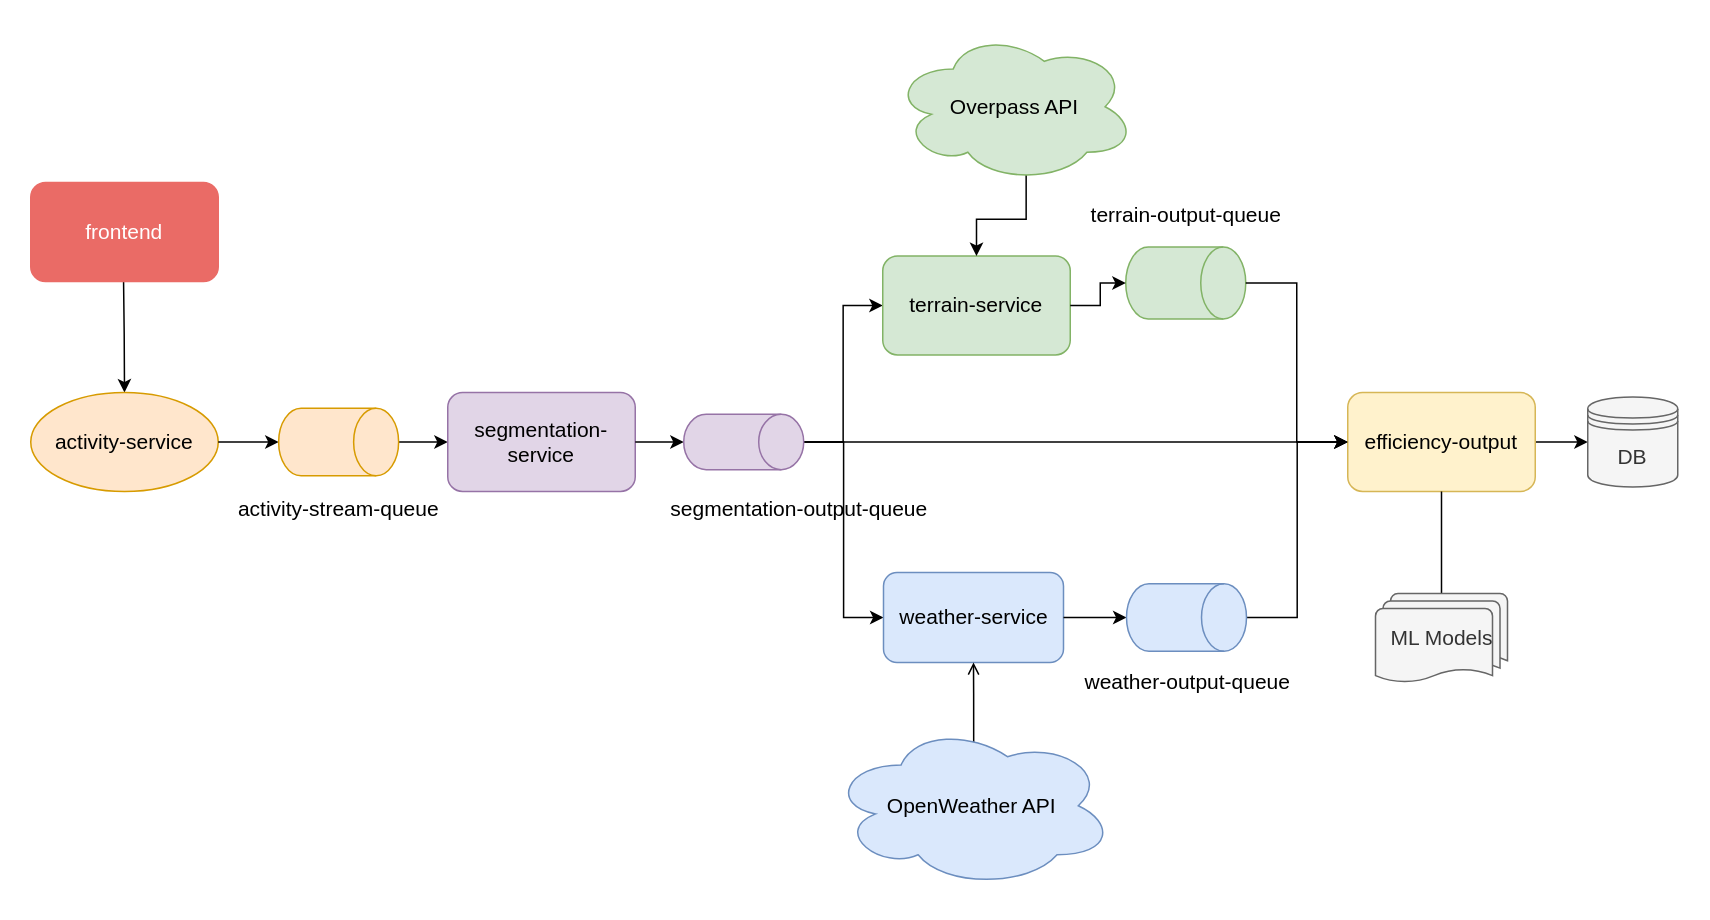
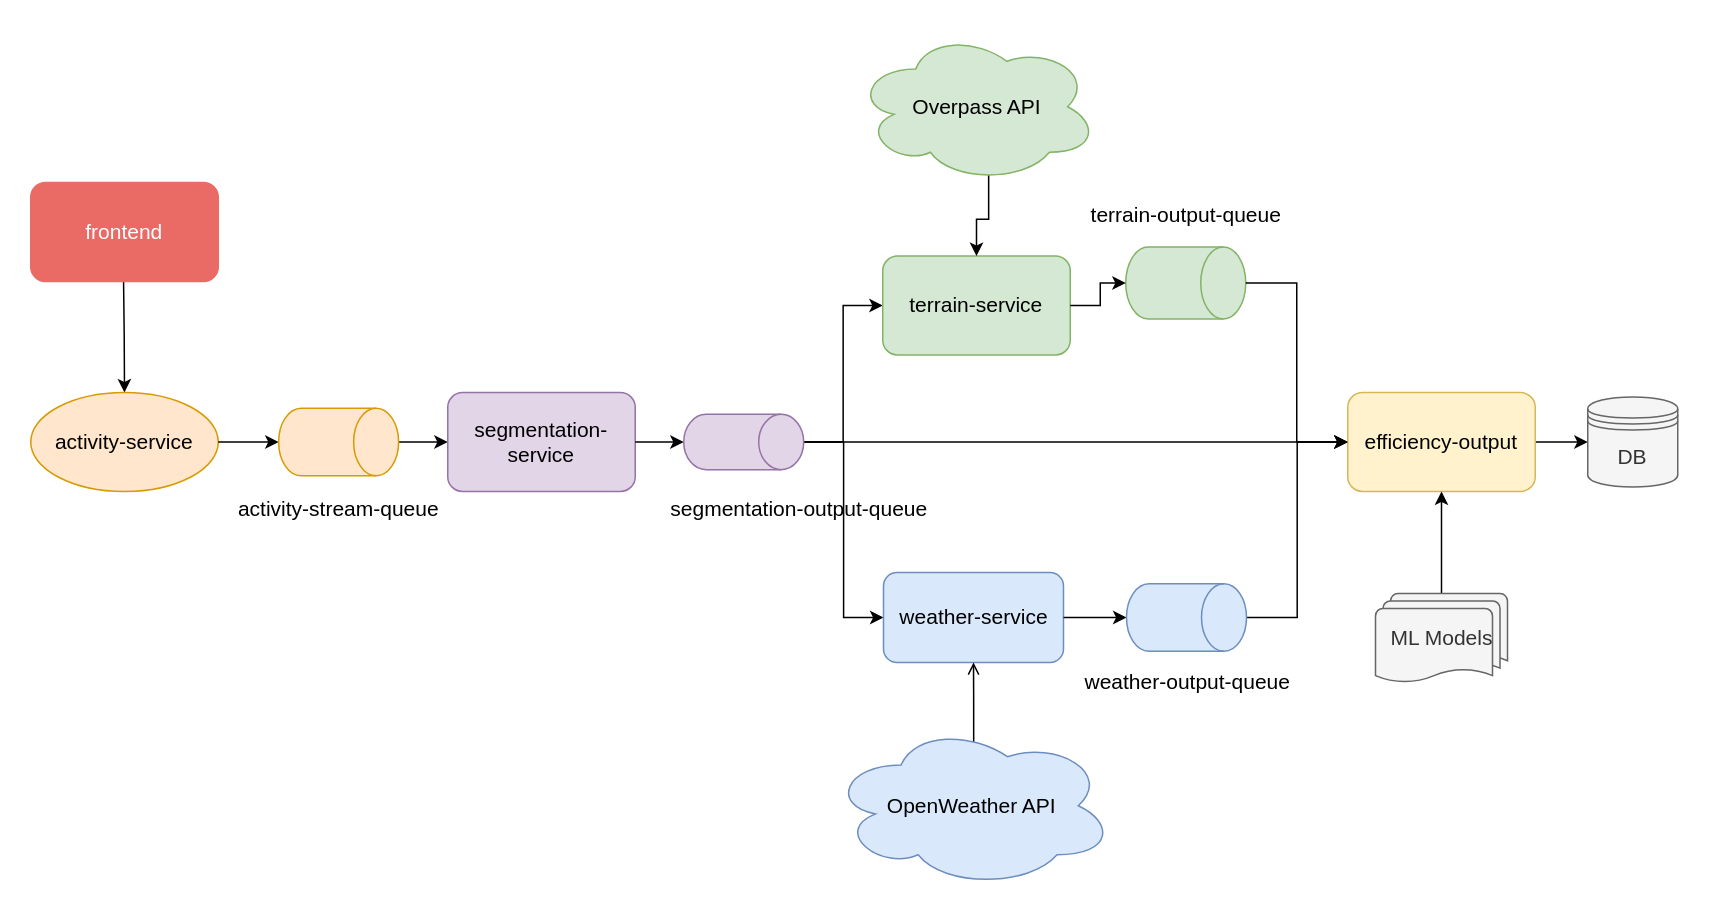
node "Overpass API": moved (1014, 107) -> (977, 107)
edge "efficiency-output" -- "ML Models": arrowhead none -> classic
